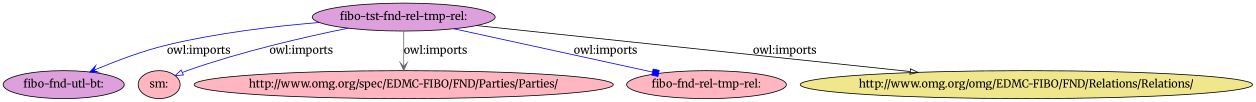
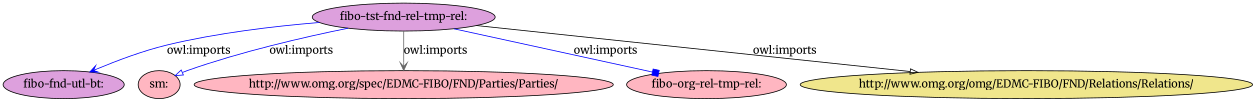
node "fibo-fnd-rel-tmp-rel:": label "fibo-fnd-rel-tmp-rel:" -> "fibo-org-rel-tmp-rel:"
